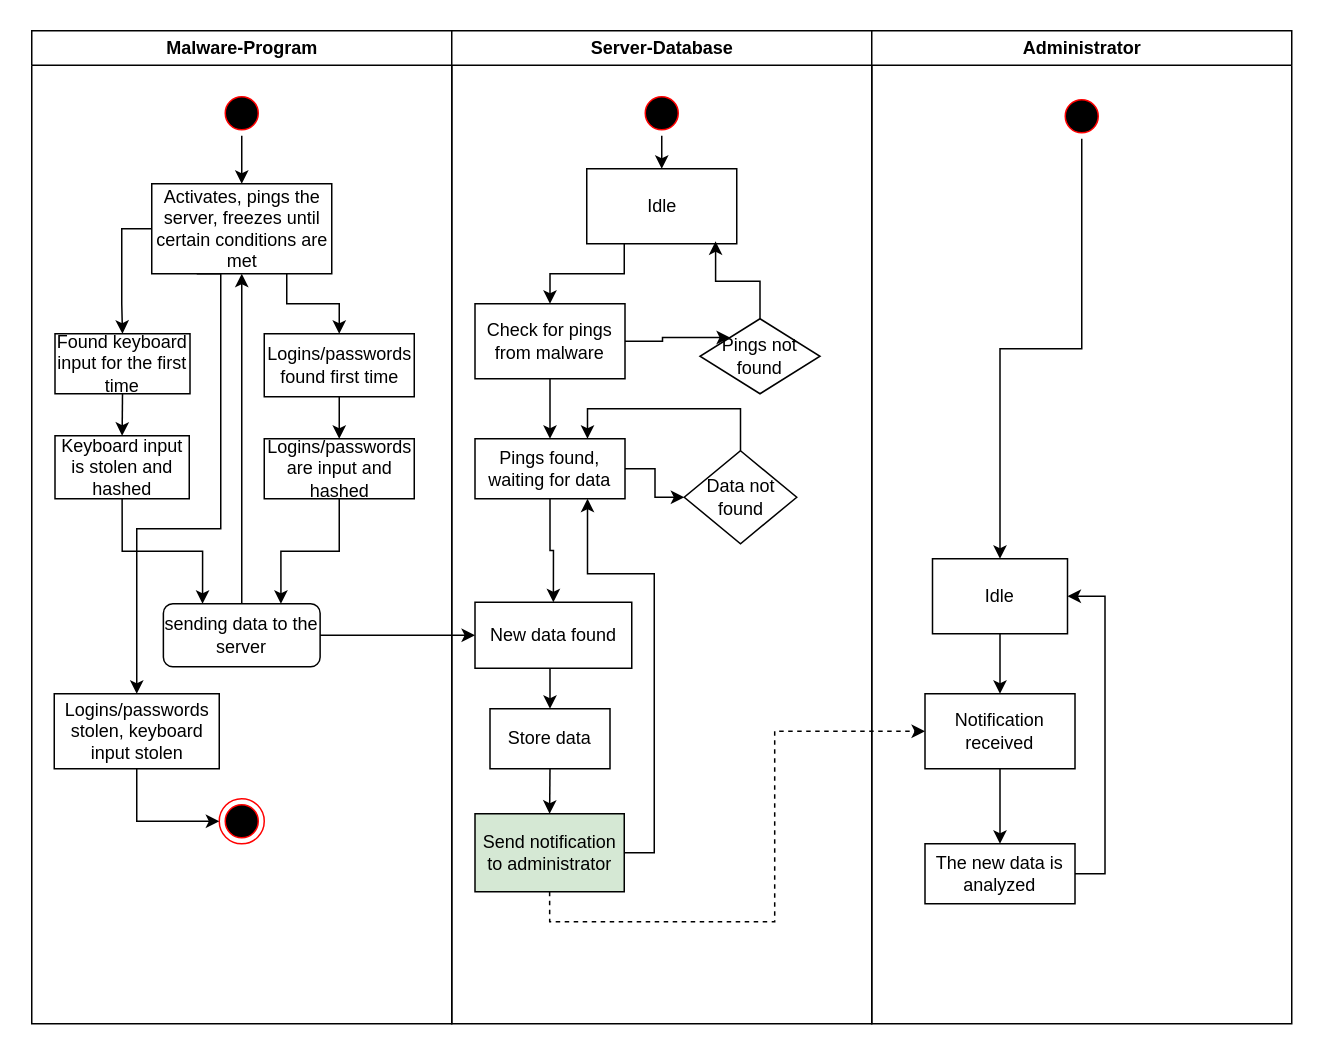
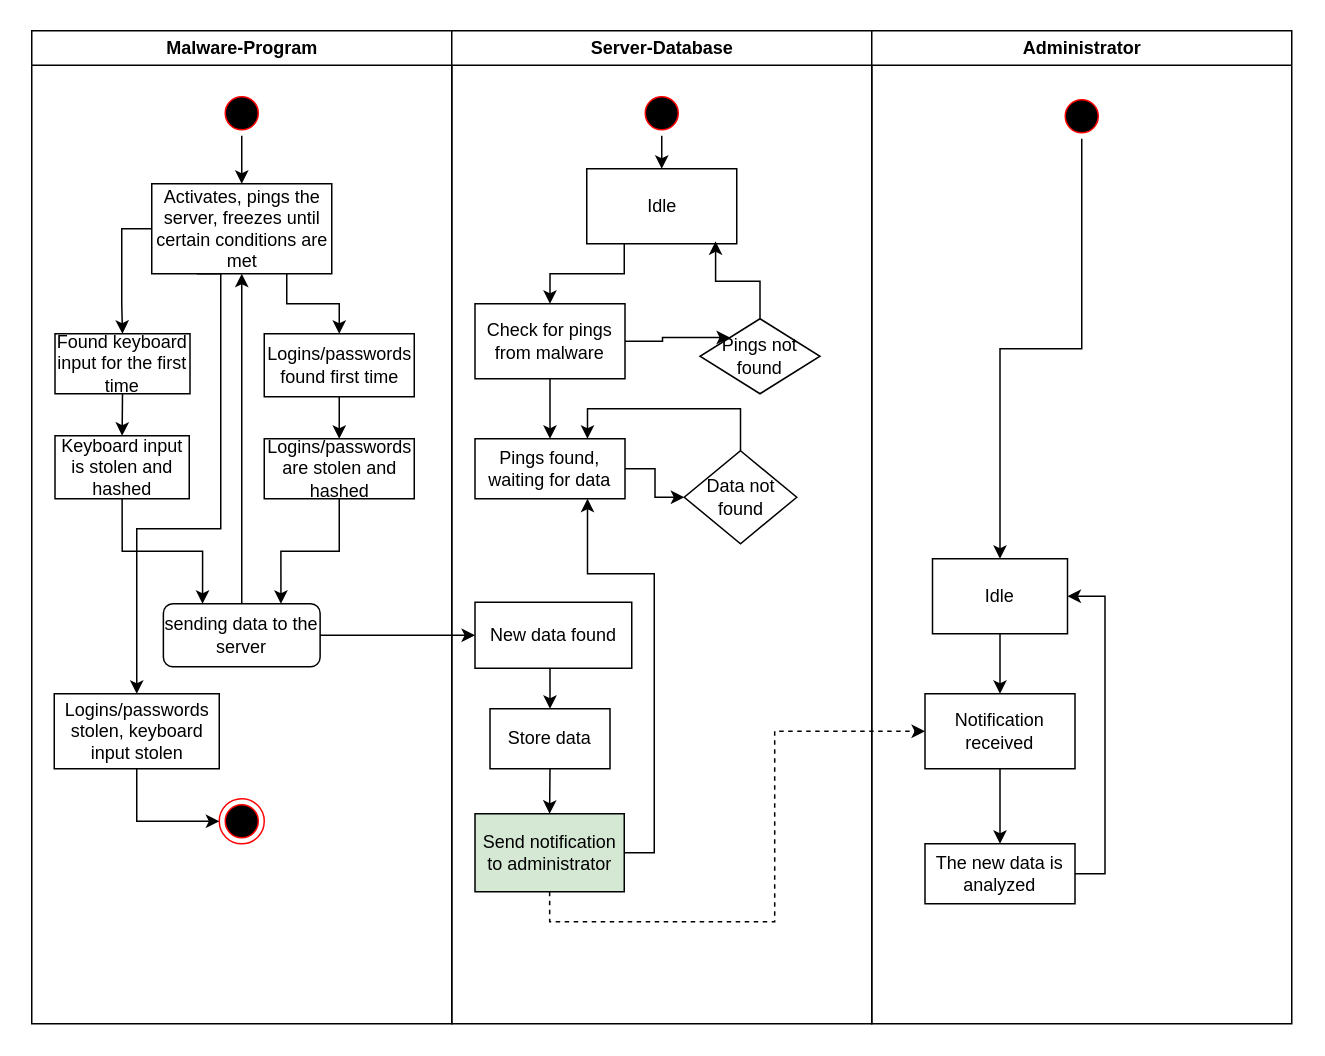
node "Logins/passwords are input and hashed": label "Logins/passwords are input and hashed" -> "Logins/passwords are stolen and hashed"
edge "Pings found, waiting for data" -> "New data found": removed
